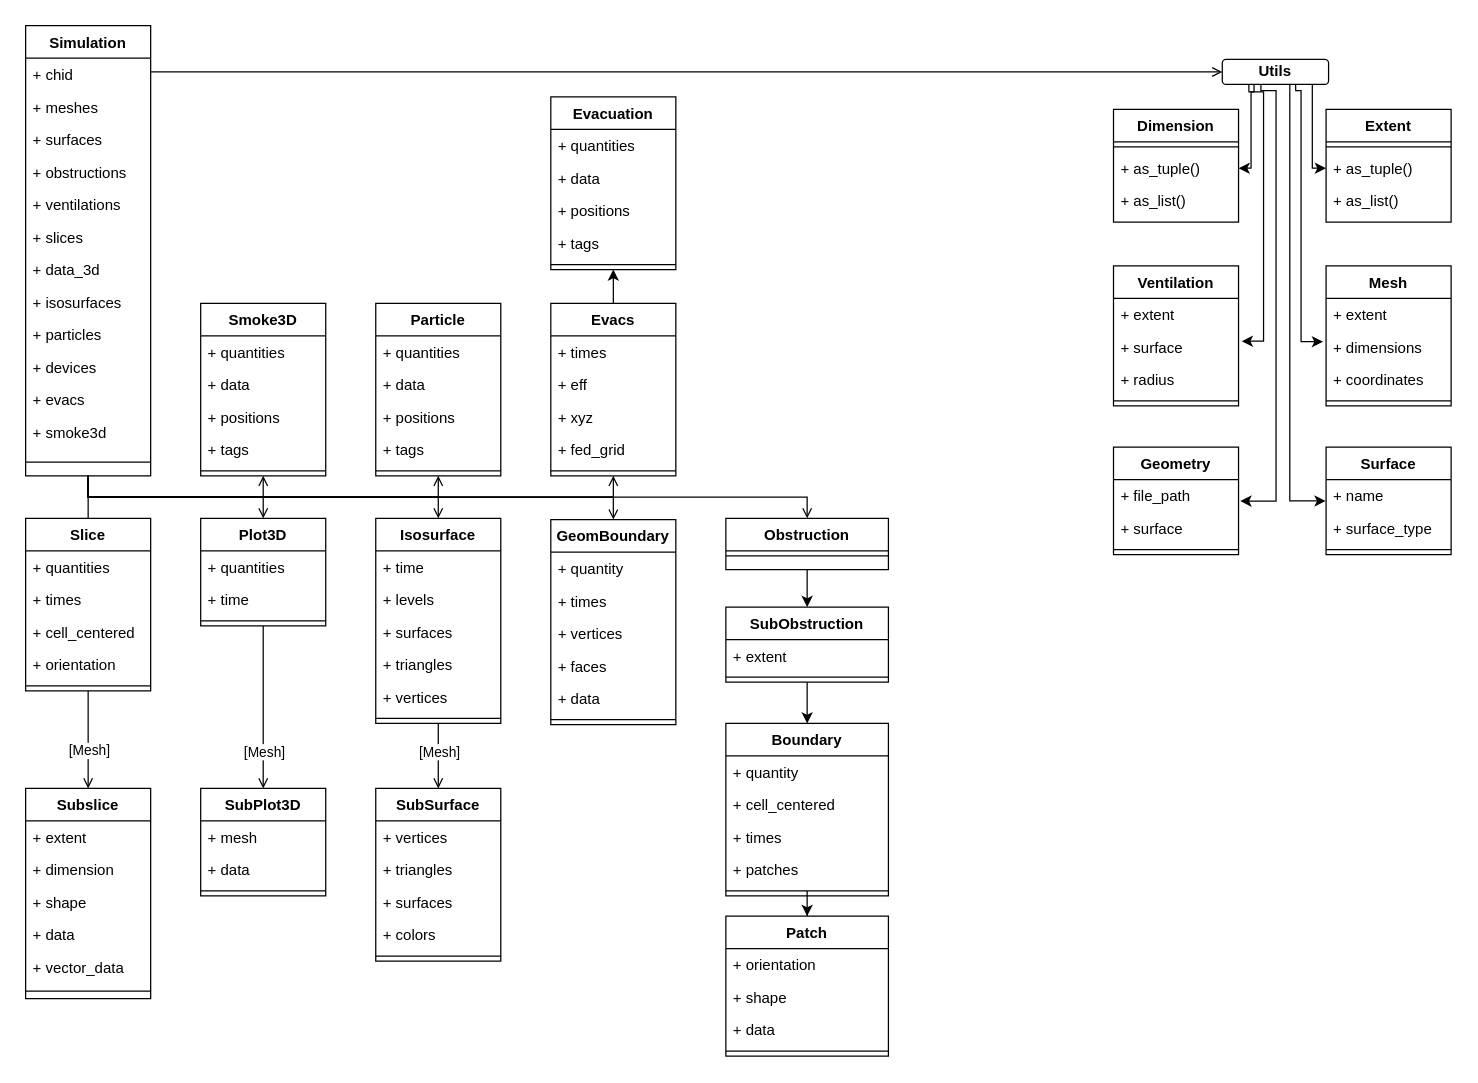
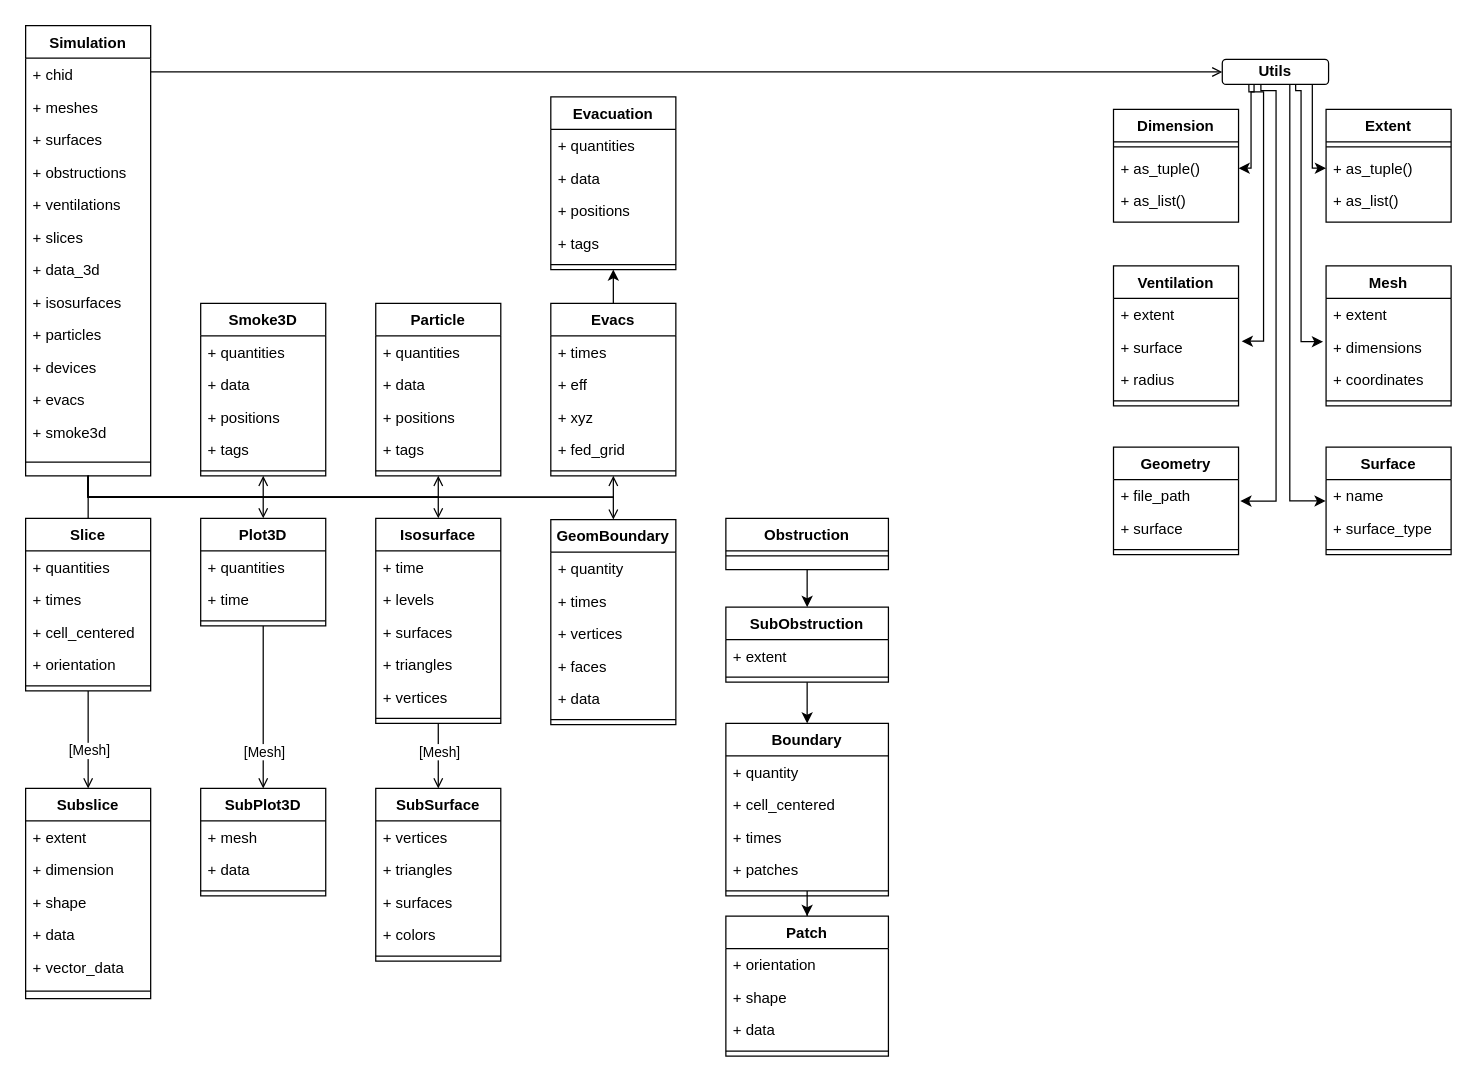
edge "Simulation" -> "Obstruction": removed
